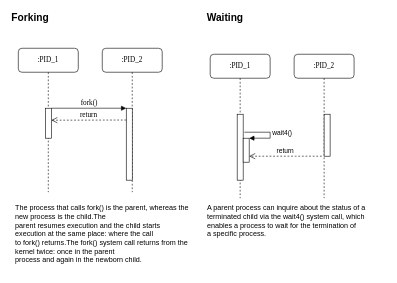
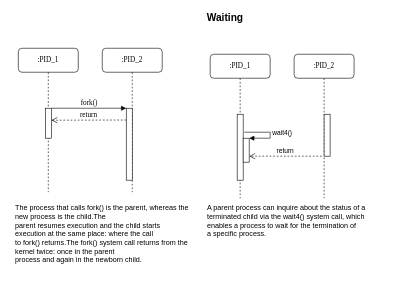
node "Forking": removed
